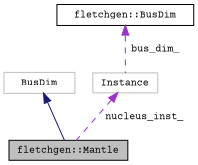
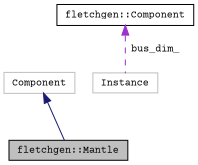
node "fletchgen::BusDim": label "fletchgen::BusDim" -> "fletchgen::Component"
node "BusDim": label "BusDim" -> "Component"
edge "fletchgen::Mantle" -> "Instance": removed, label "nucleus_inst_"
